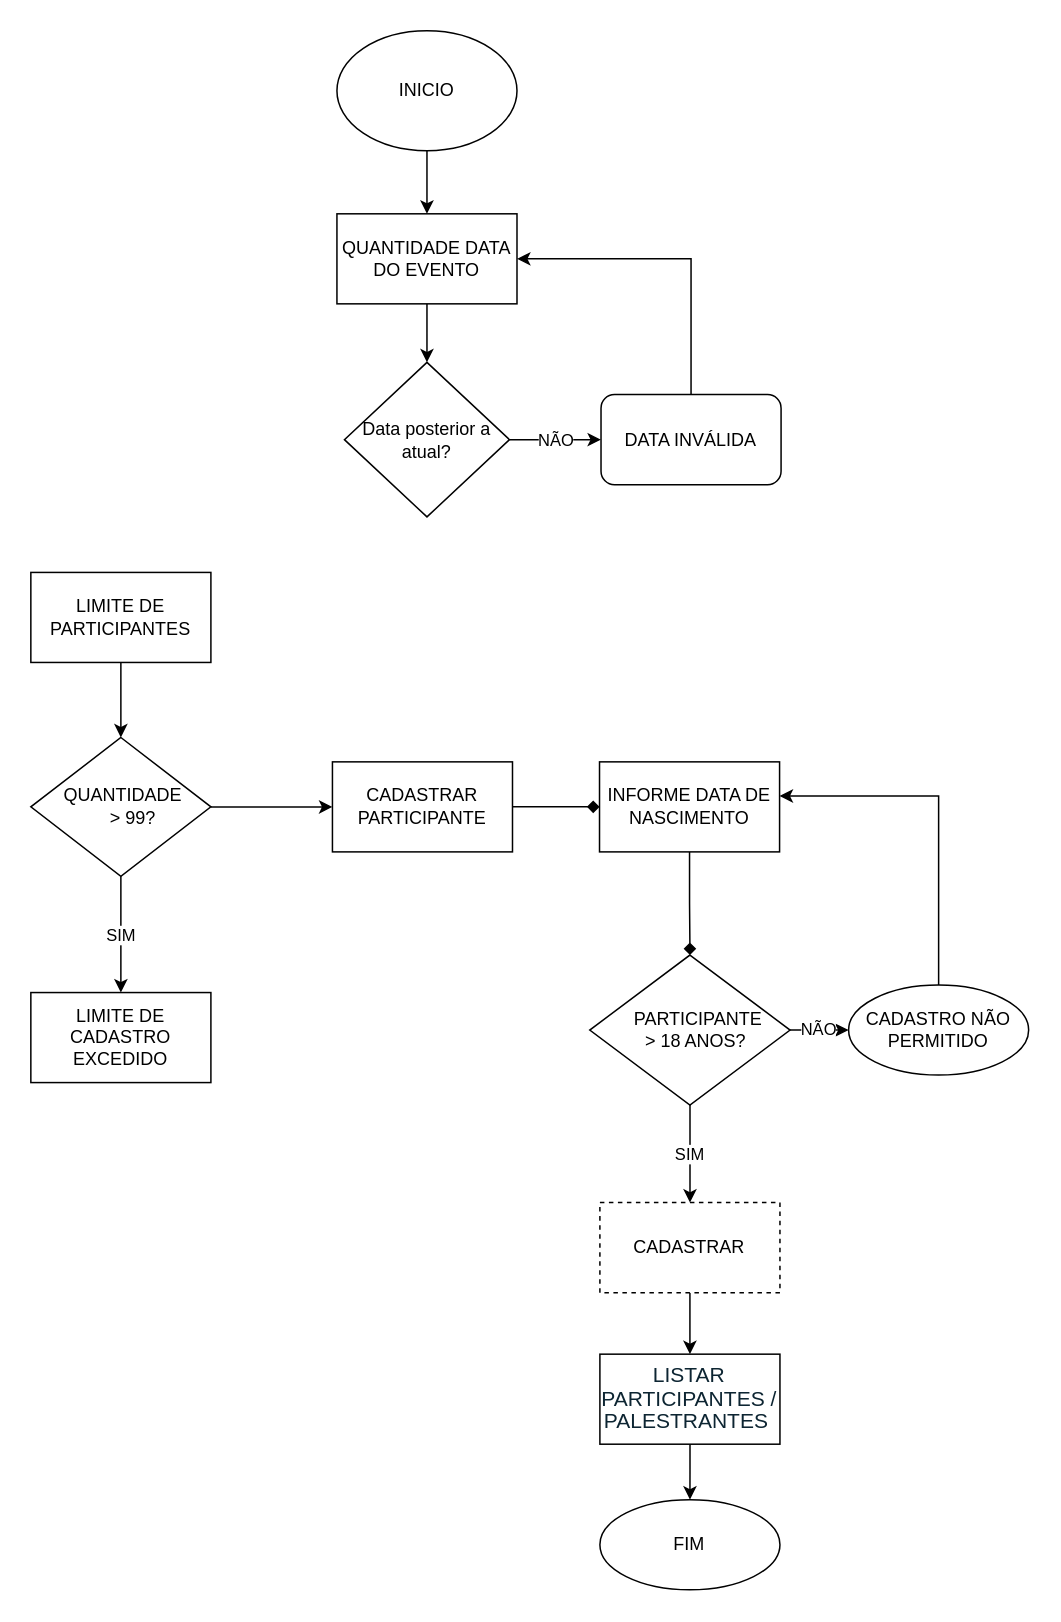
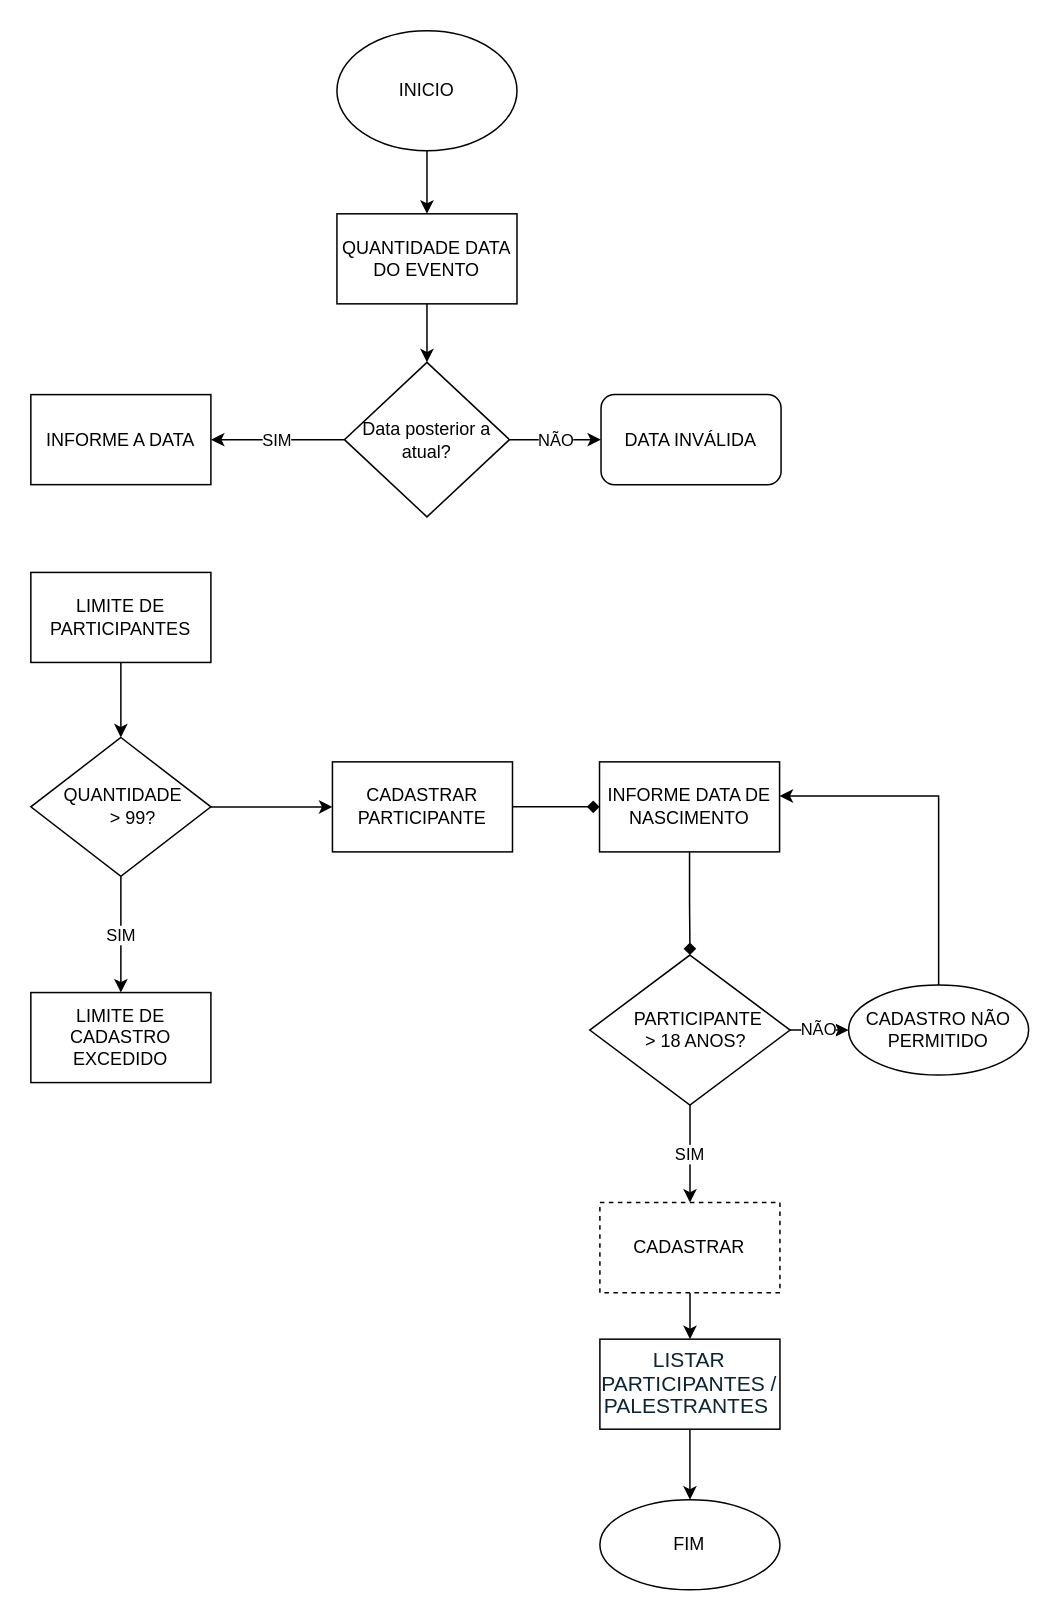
edge "DATA INVÁLIDA" -> "QUANTIDADE DATA DO EVENTO": removed
node "INFORME A DATA": added
edge "Data posterior a atual?" -> "INFORME A DATA": added, label "SIM"
node "LISTAR PARTICIPANTES / PALESTRANTES": moved (690, 1399) -> (690, 1384)
